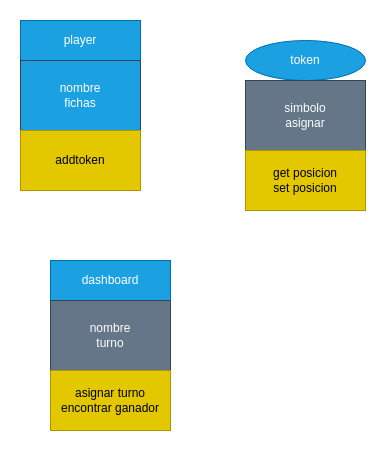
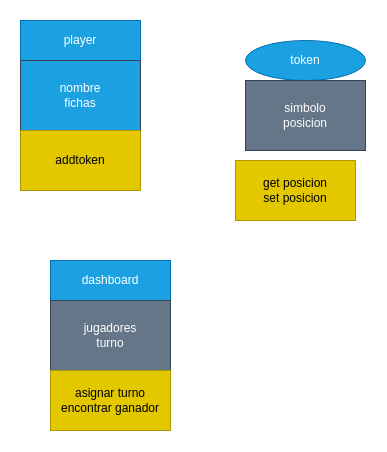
node "simbolo asignar": label "simbolo asignar" -> "simbolo posicion"
node "get posicion set posicion": moved (306, 181) -> (296, 191)
node "nombre turno": label "nombre turno" -> "jugadores turno"
